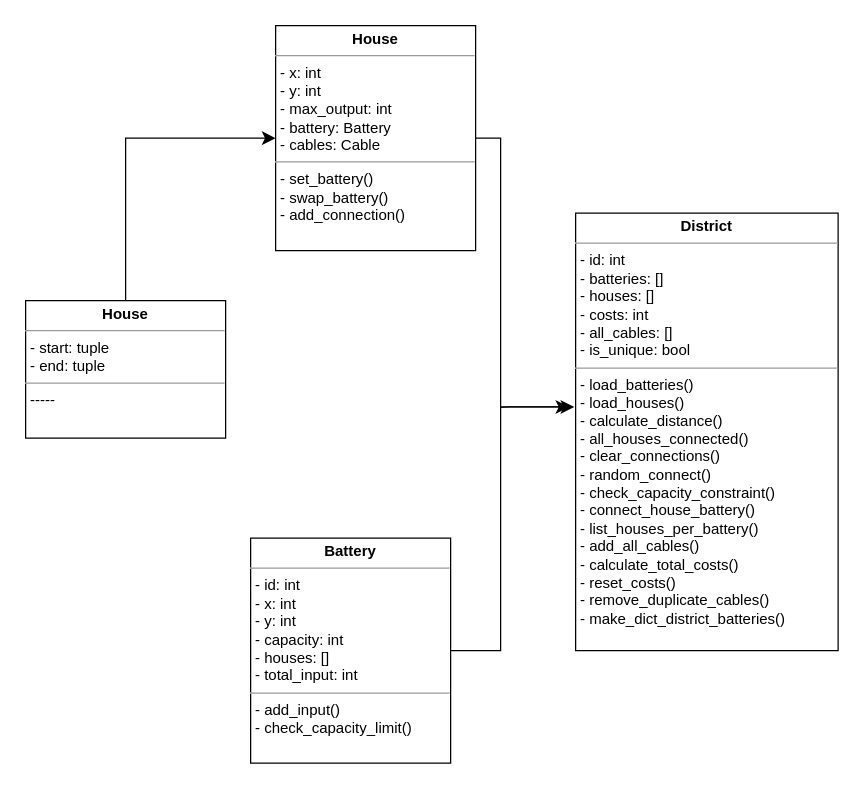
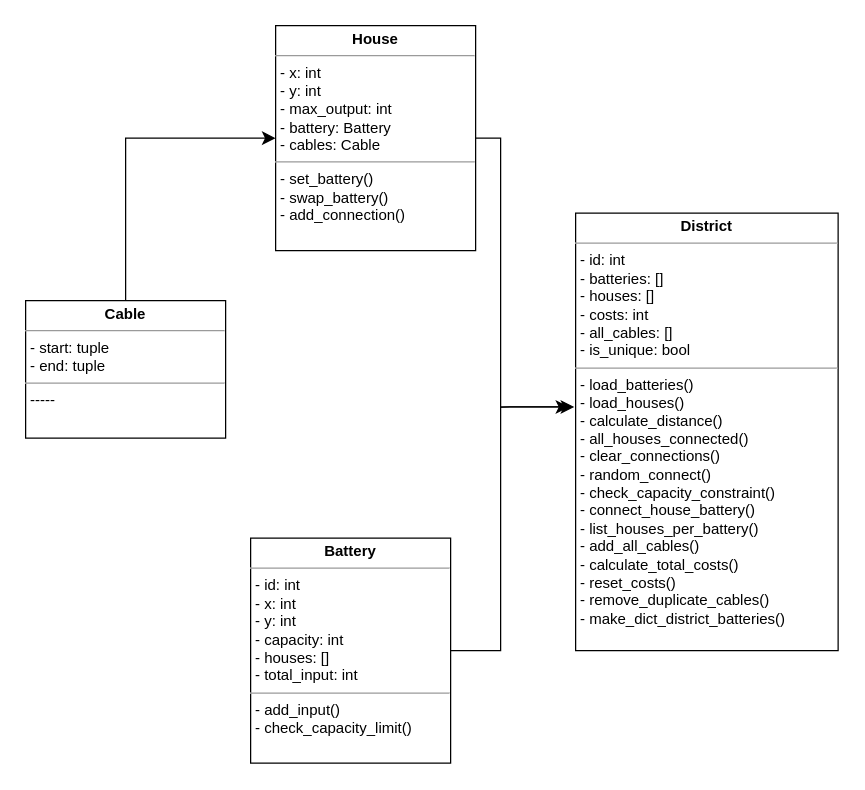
node "House - start: tuple - end: tuple -----": label "House - start: tuple - end: tuple -----" -> "Cable - start: tuple - end: tuple -----"
